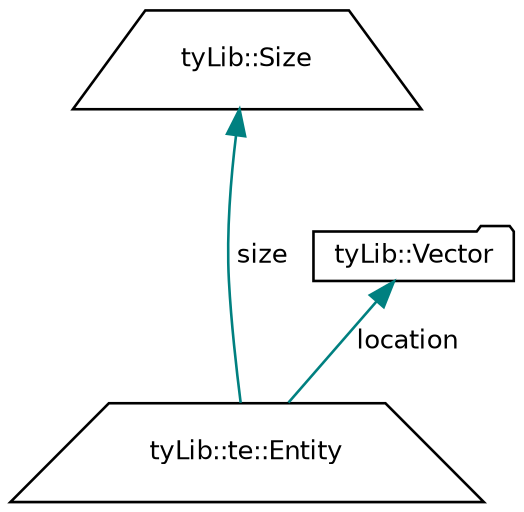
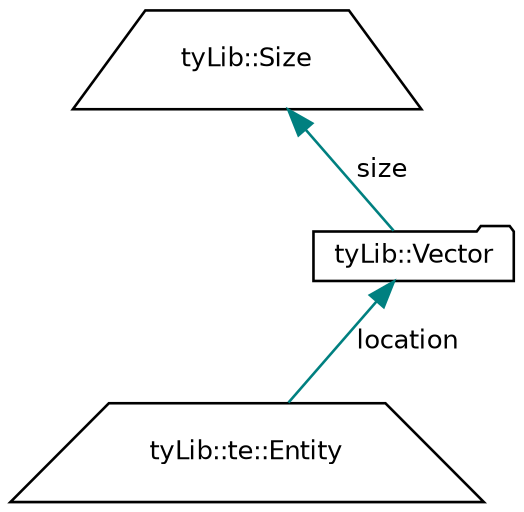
edge "tyLib::te::Entity" -> "tyLib::Size": now "tyLib::Vector" -> "tyLib::Size"
